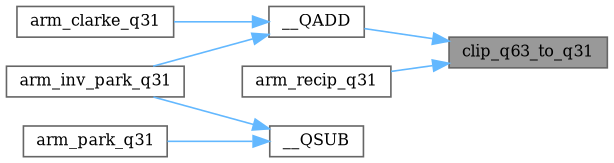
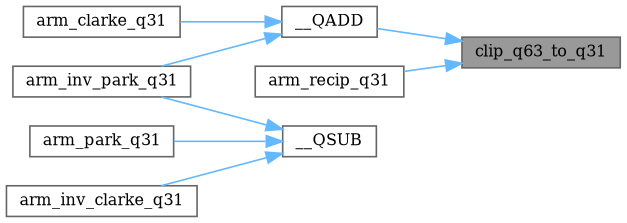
node "arm_inv_clarke_q31": added
